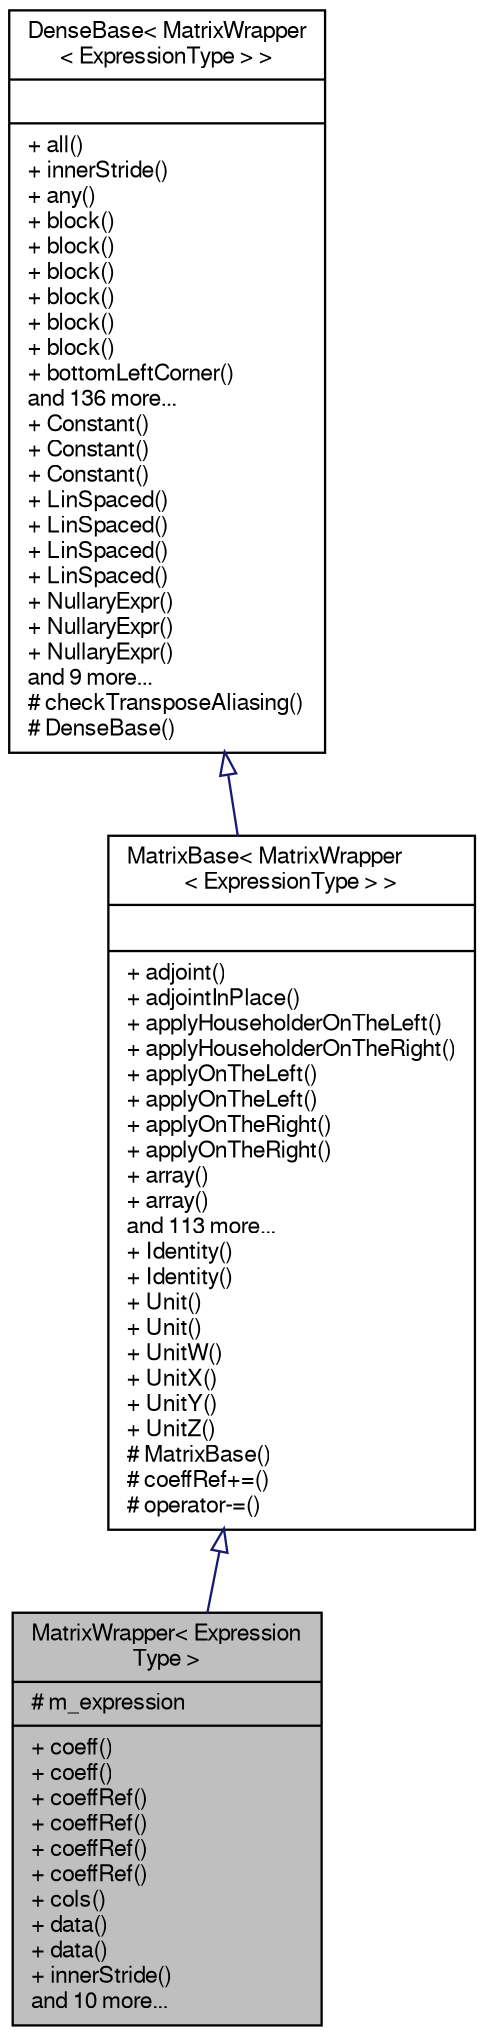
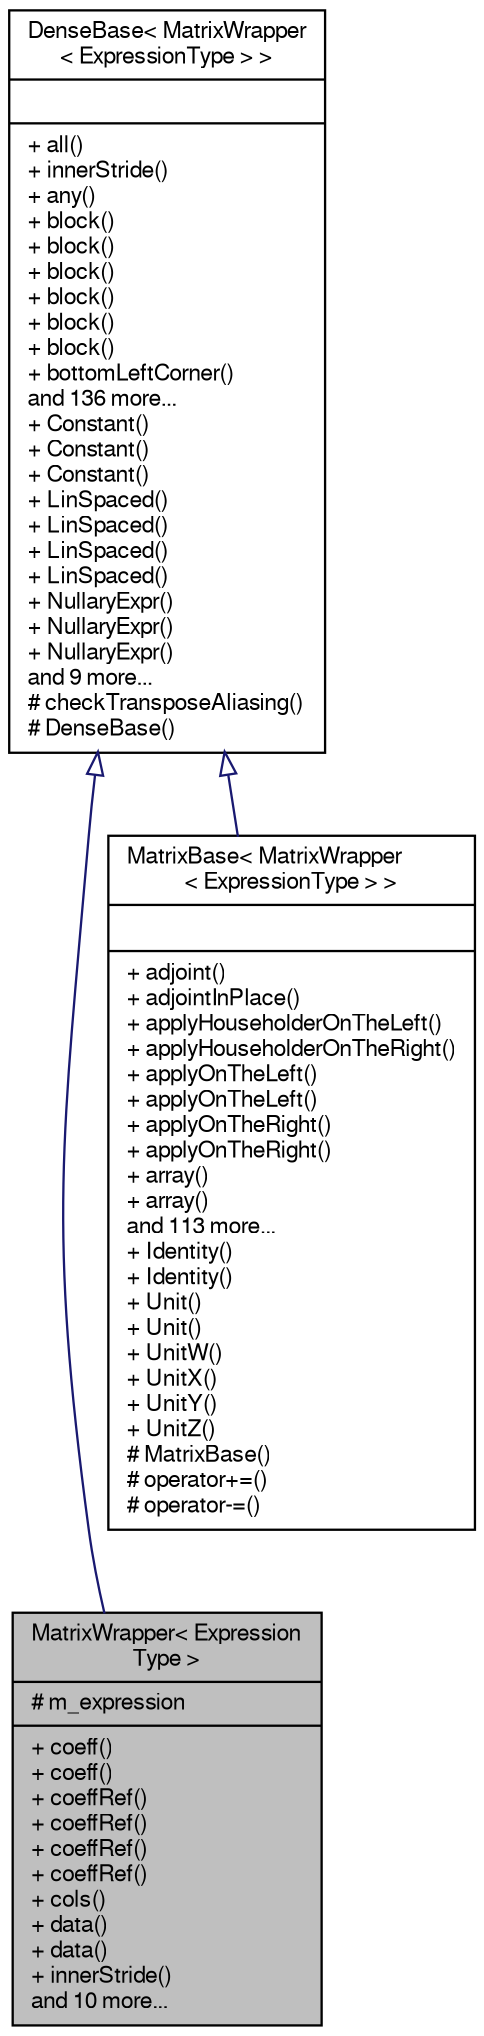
node "MatrixBase< MatrixWrapper": text "# coeffRef+=()" -> "# operator+=()"
edge "MatrixWrapper< Expression" -> "MatrixBase< MatrixWrapper": now "MatrixWrapper< Expression" -> "DenseBase< MatrixWrapper"
